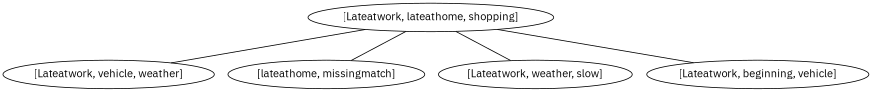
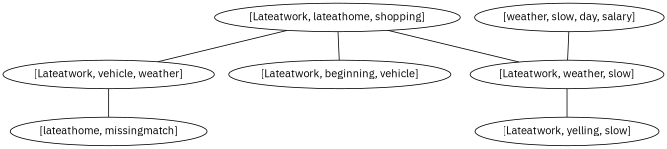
node "[weather, slow, day, salary]": added
edge "[Lateatwork, lateathome, shopping]" -- "[lateathome, missingmatch]": now "[Lateatwork, vehicle, weather]" -- "[lateathome, missingmatch]"
node "[Lateatwork, yelling, slow]": added
